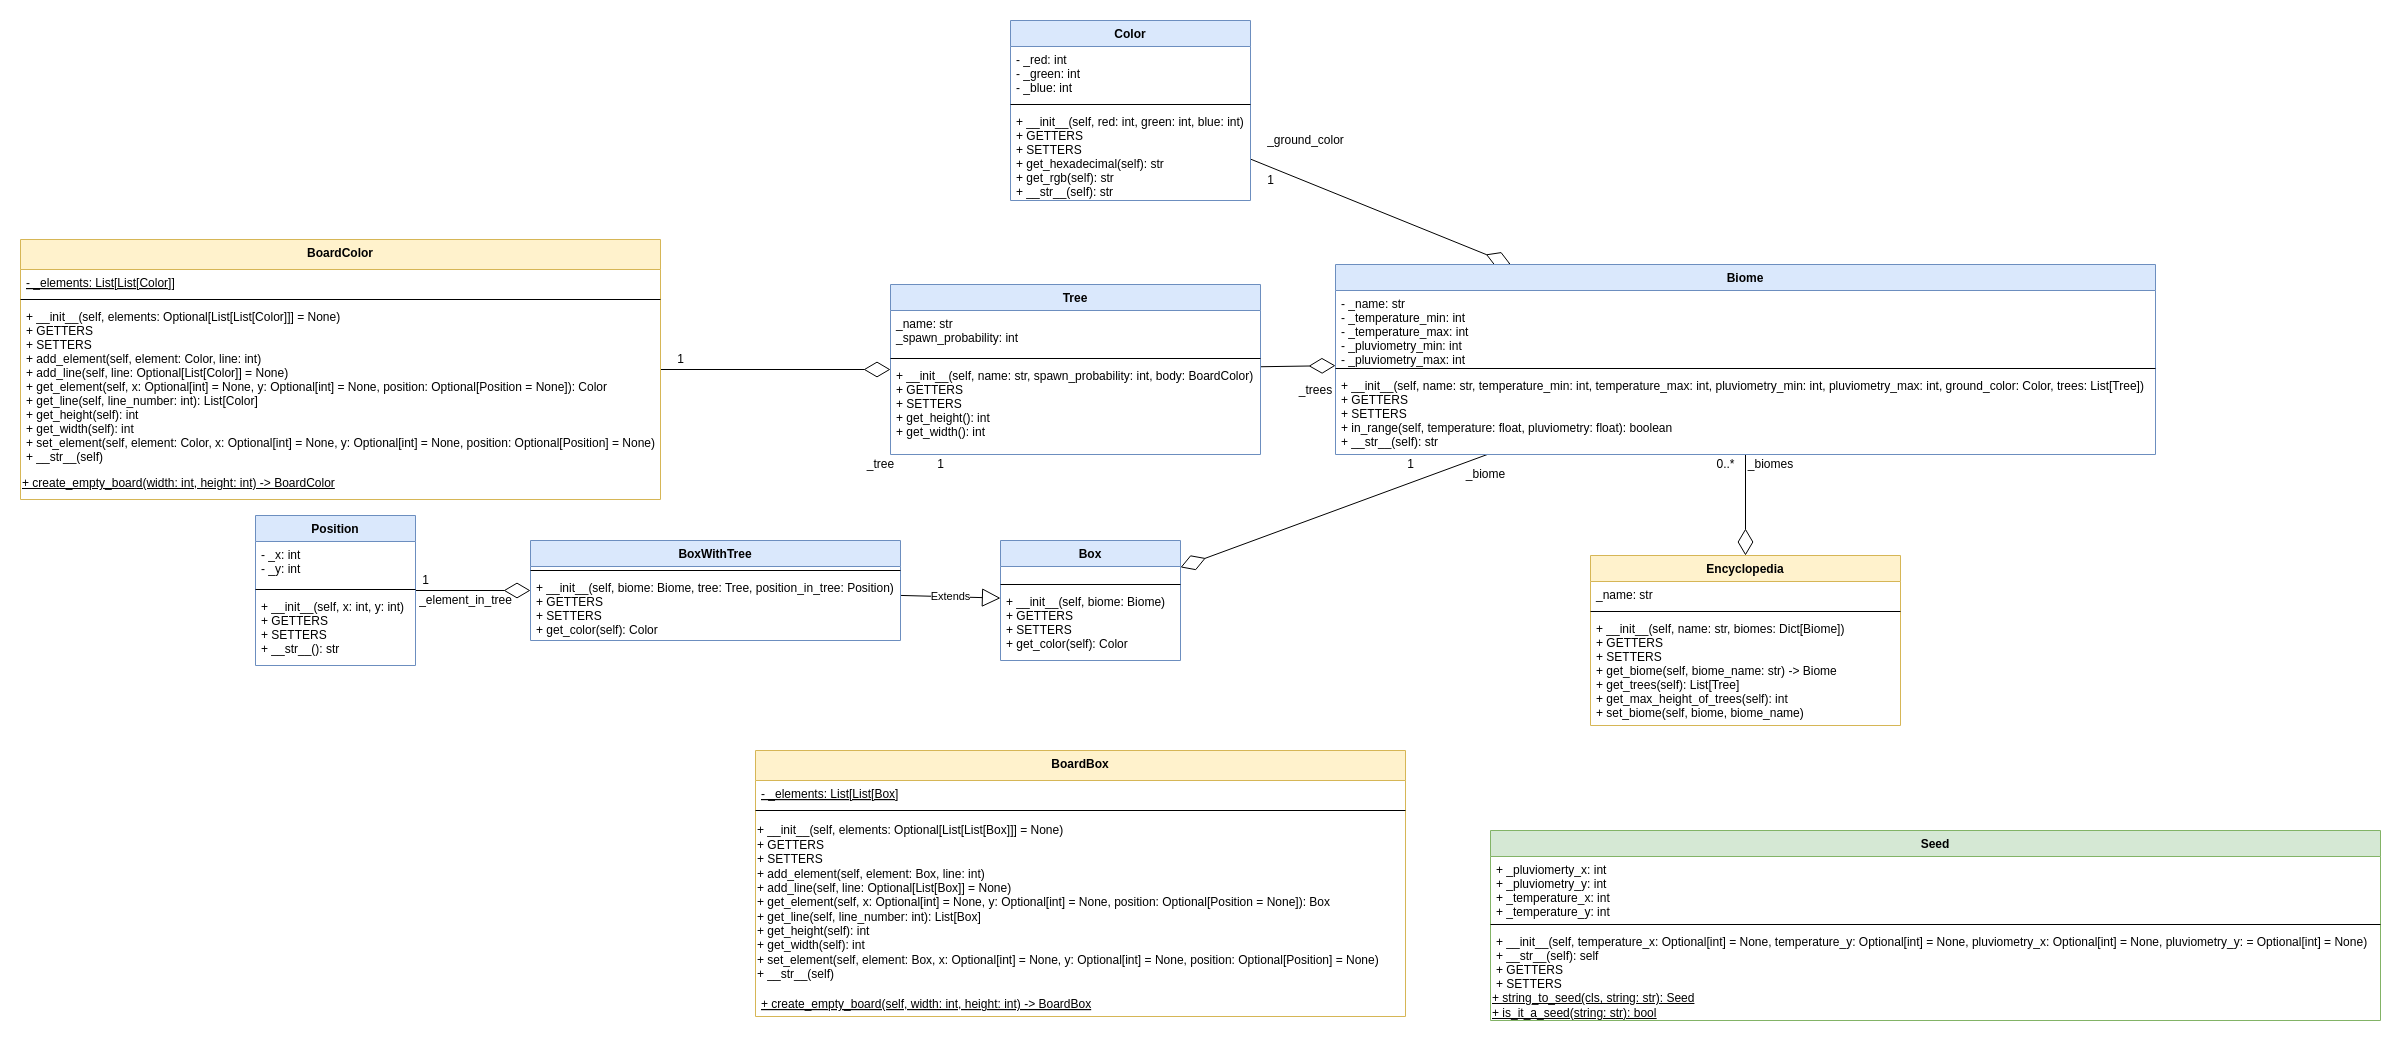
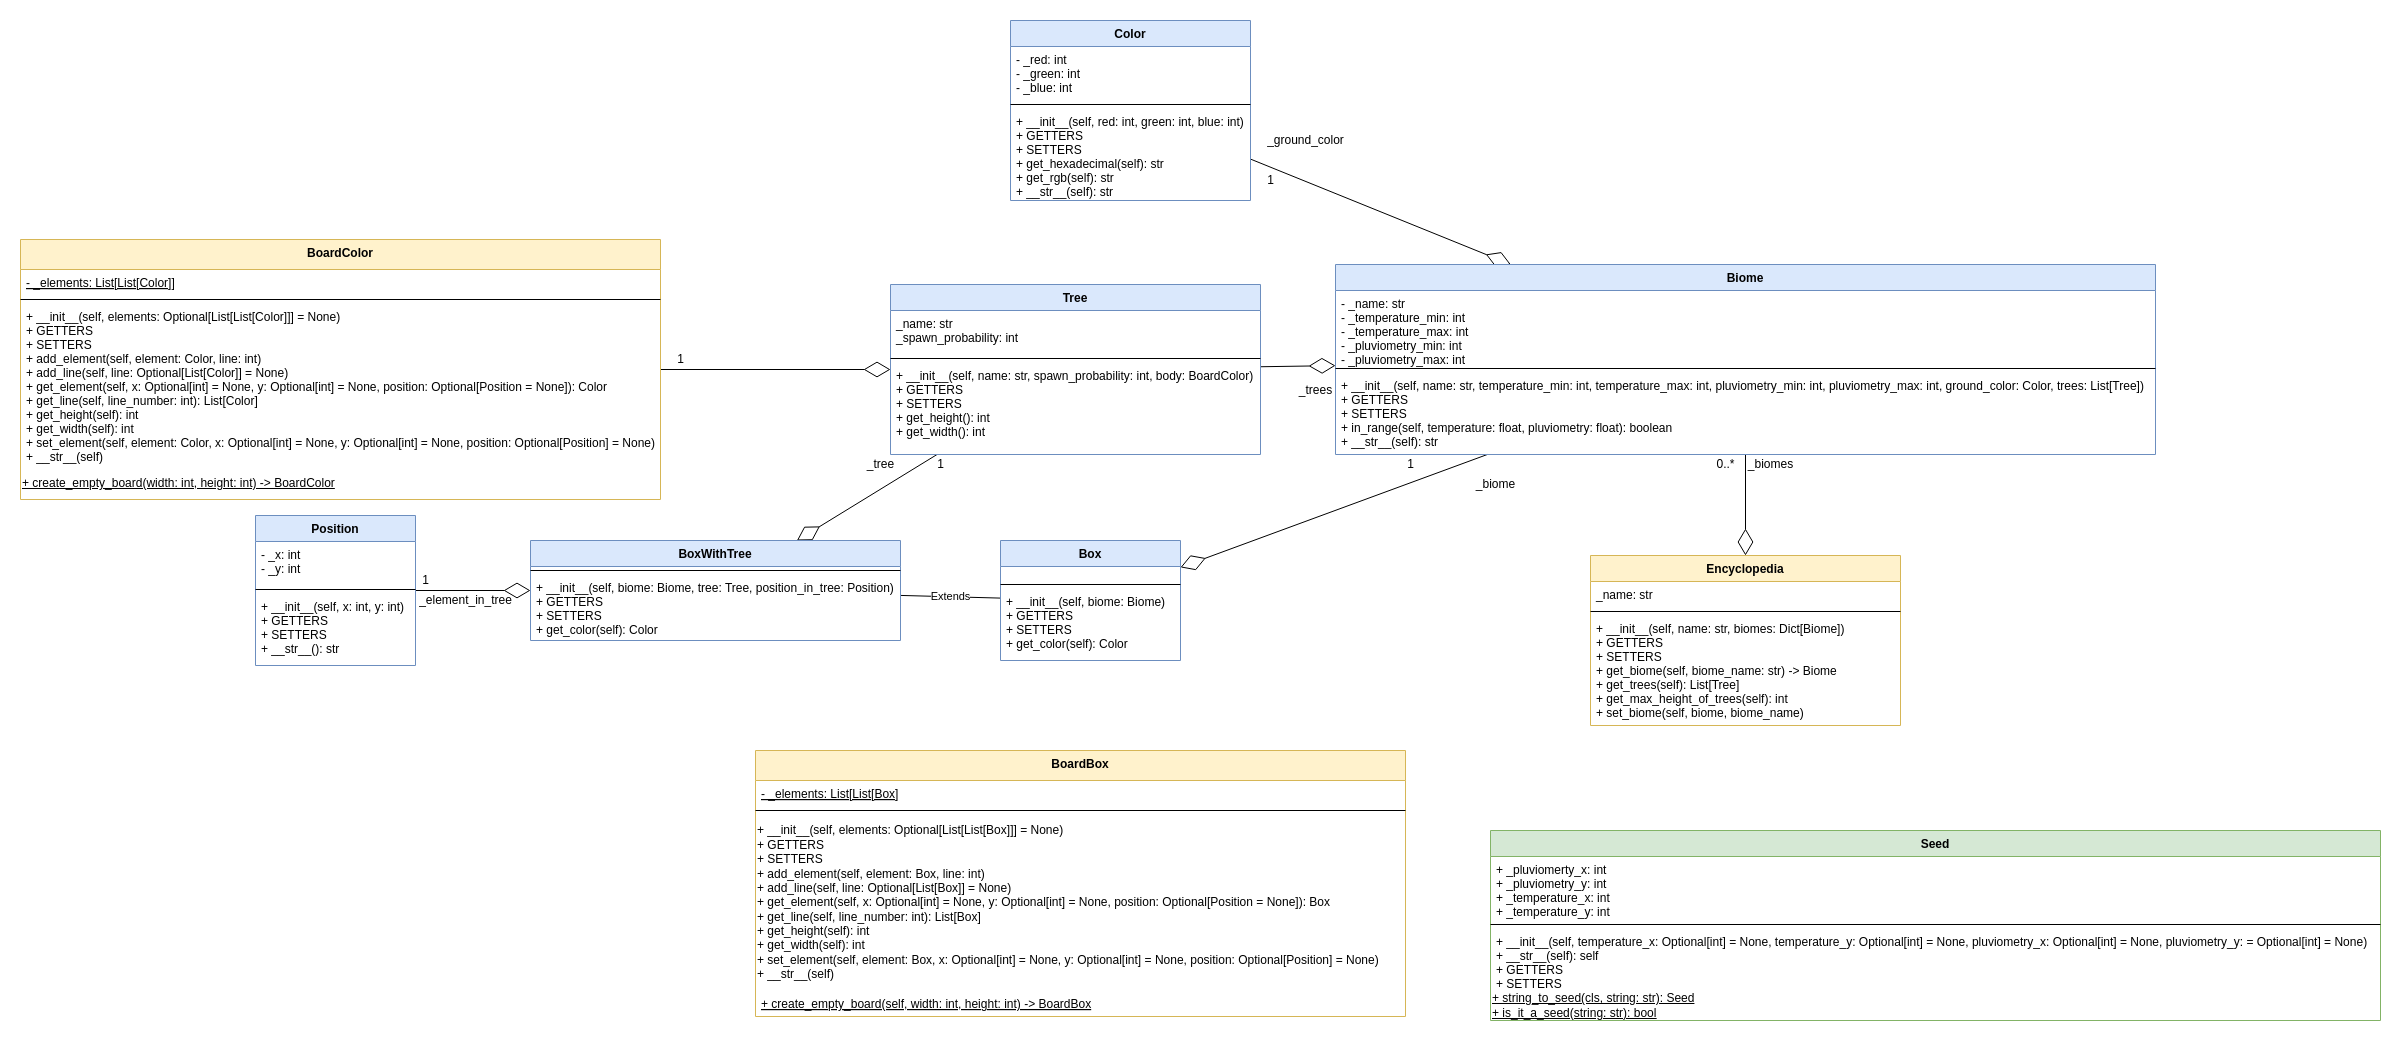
node "_biome": moved (1486, 475) -> (1496, 485)
edge "Tree" -> "BoxWithTree": added
edge "BoxWithTree" -> "Box": arrowhead block -> none
